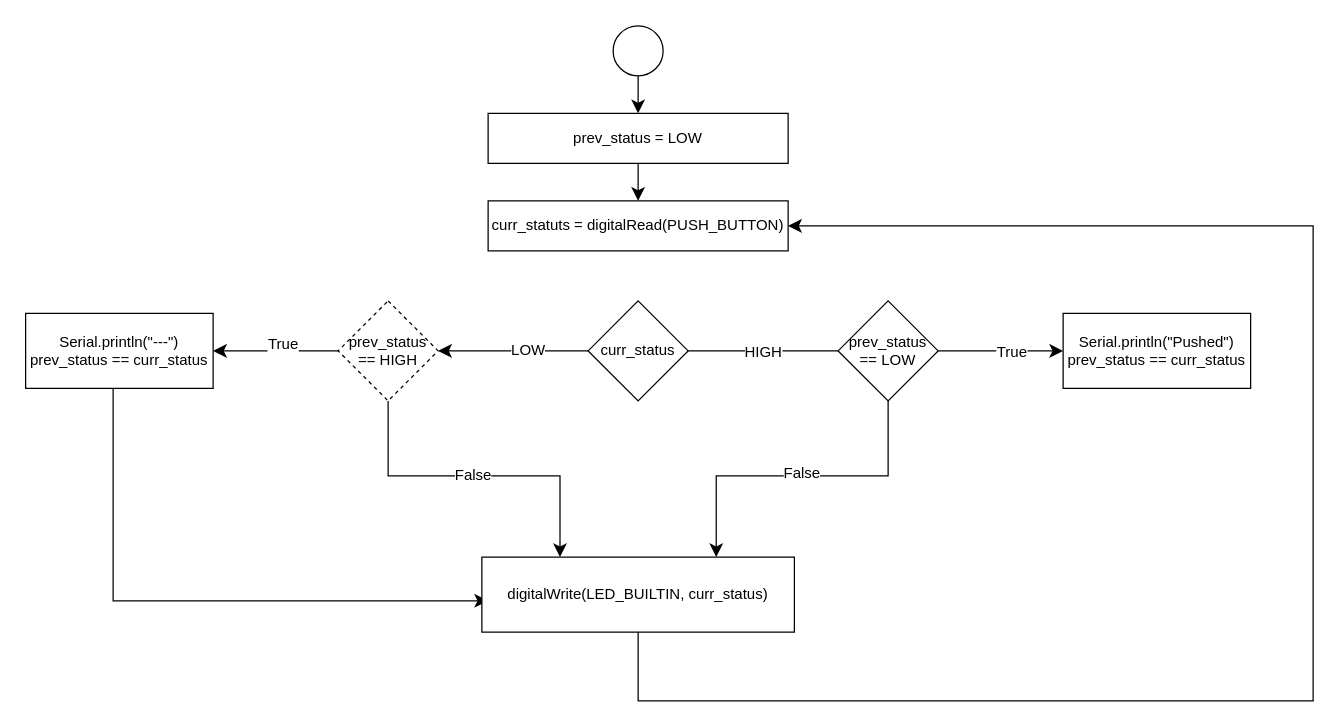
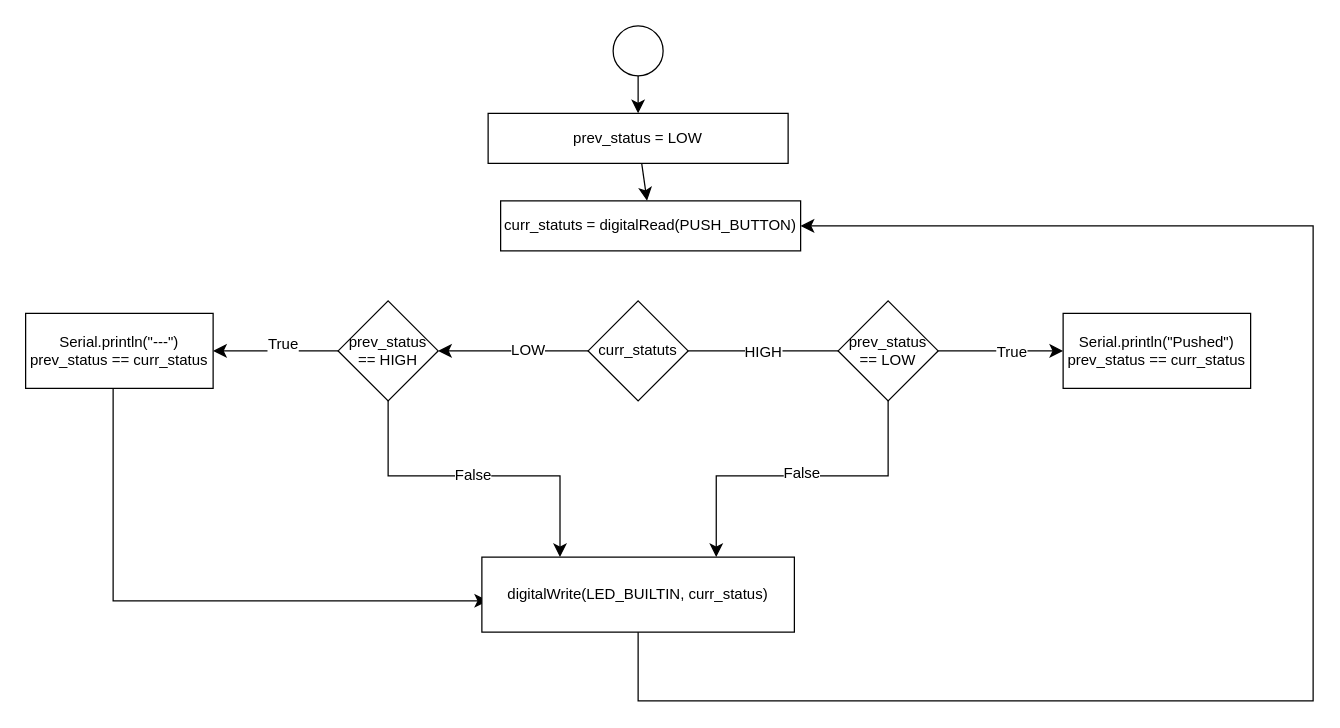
node "curr_statuts = digitalRead(PUSH_BUTTON)": moved (638, 226) -> (651, 226)
node "prev_status == HIGH": style dashed -> solid
node "curr_status": label "curr_status" -> "curr_statuts"
